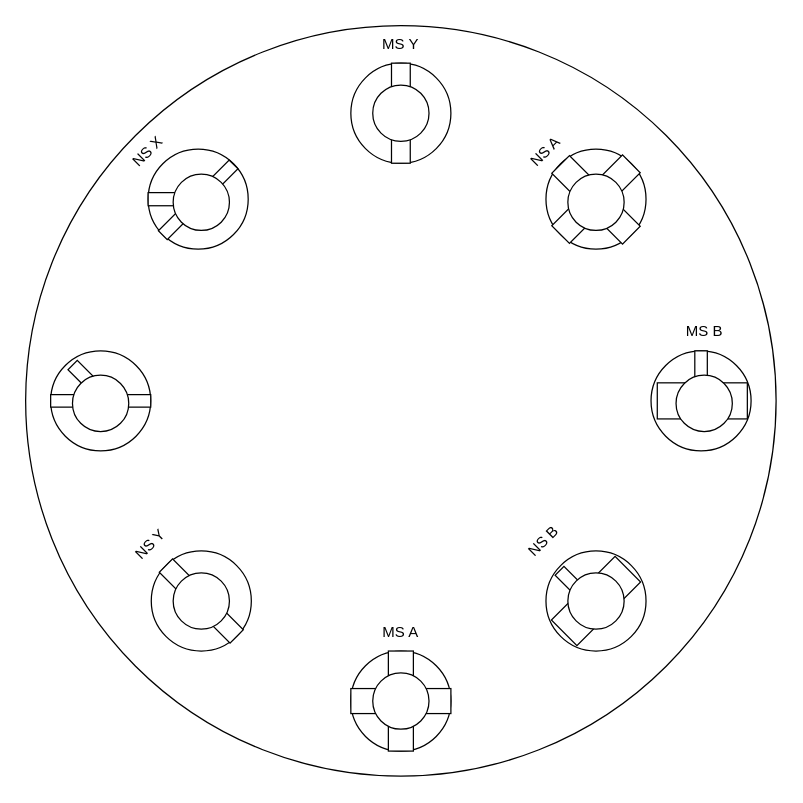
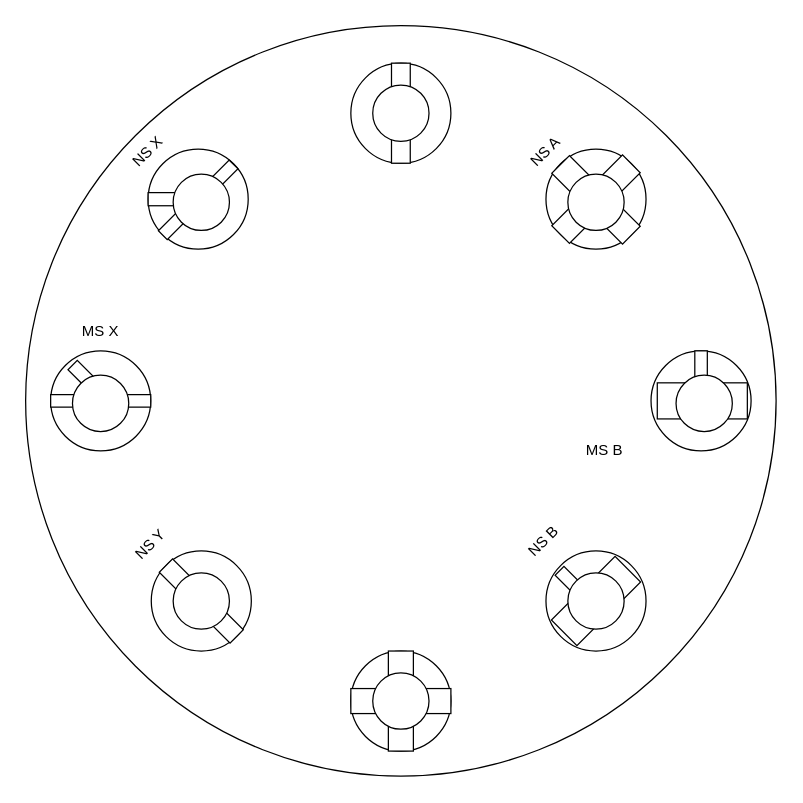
node "MS Y": removed
node "MS X": added
node "MS B": moved (704, 332) -> (604, 451)
node "MS A": removed
